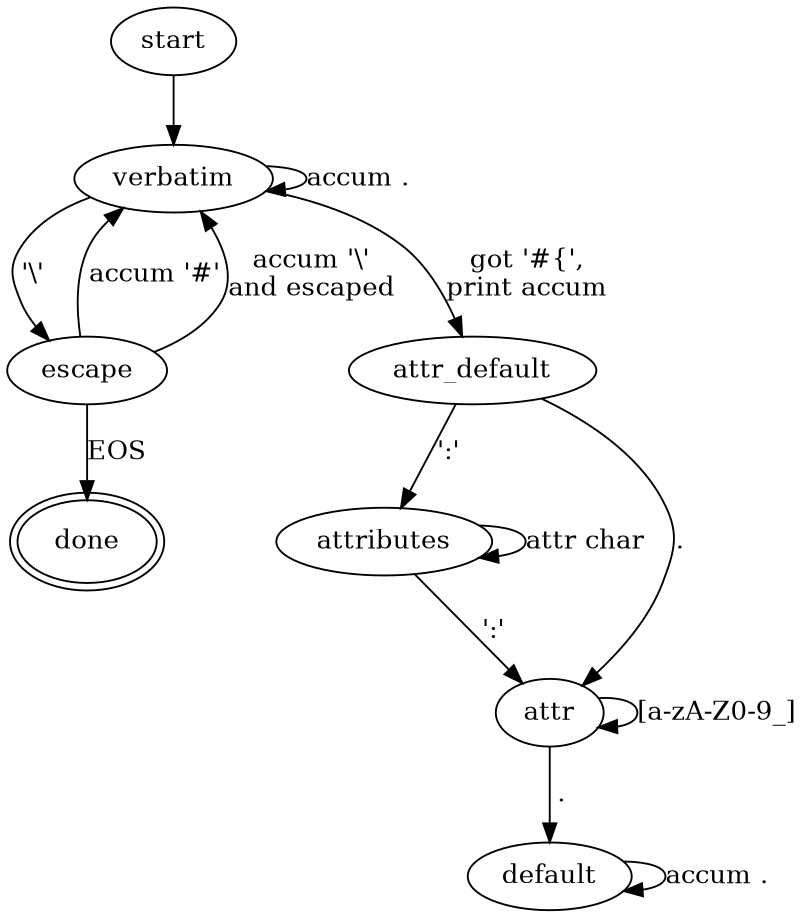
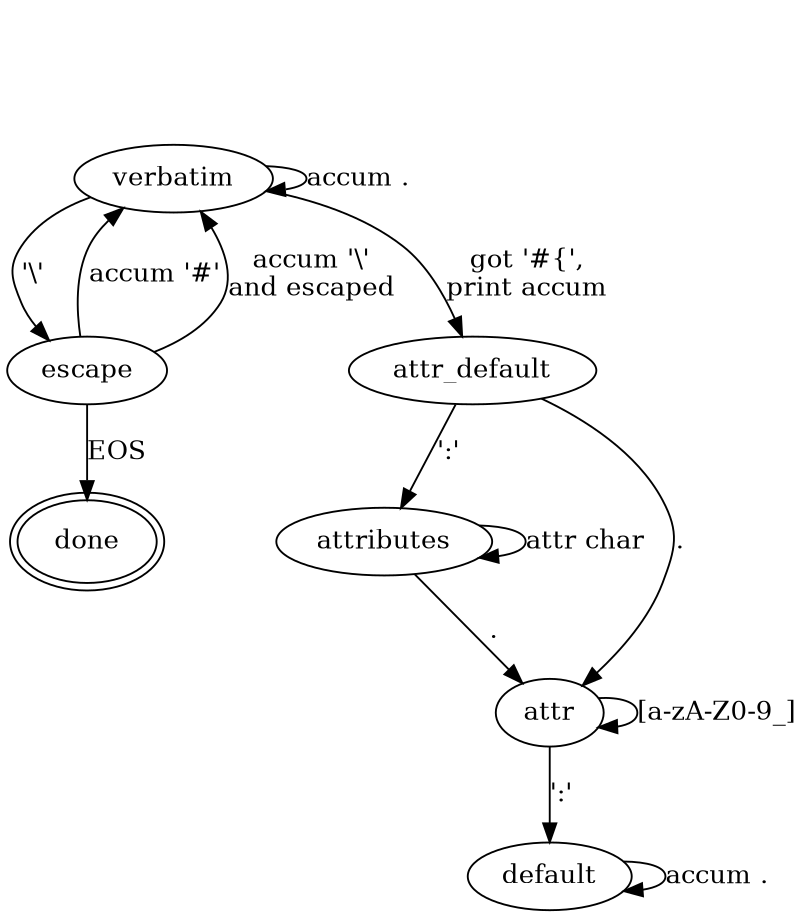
node "start": removed
edge "attributes" -> "attr": label "':'" -> "."
edge "attr" -> "default": label "." -> "':'"
